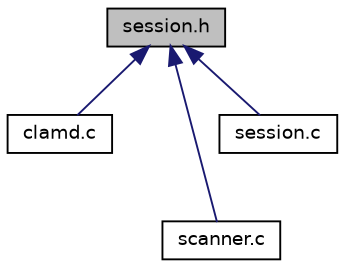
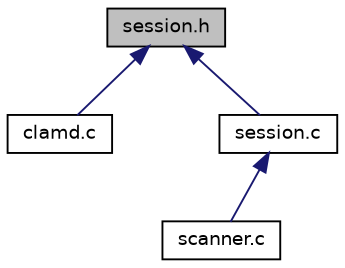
edge "scanner.c" -> "session.h": now "scanner.c" -> "session.c"
